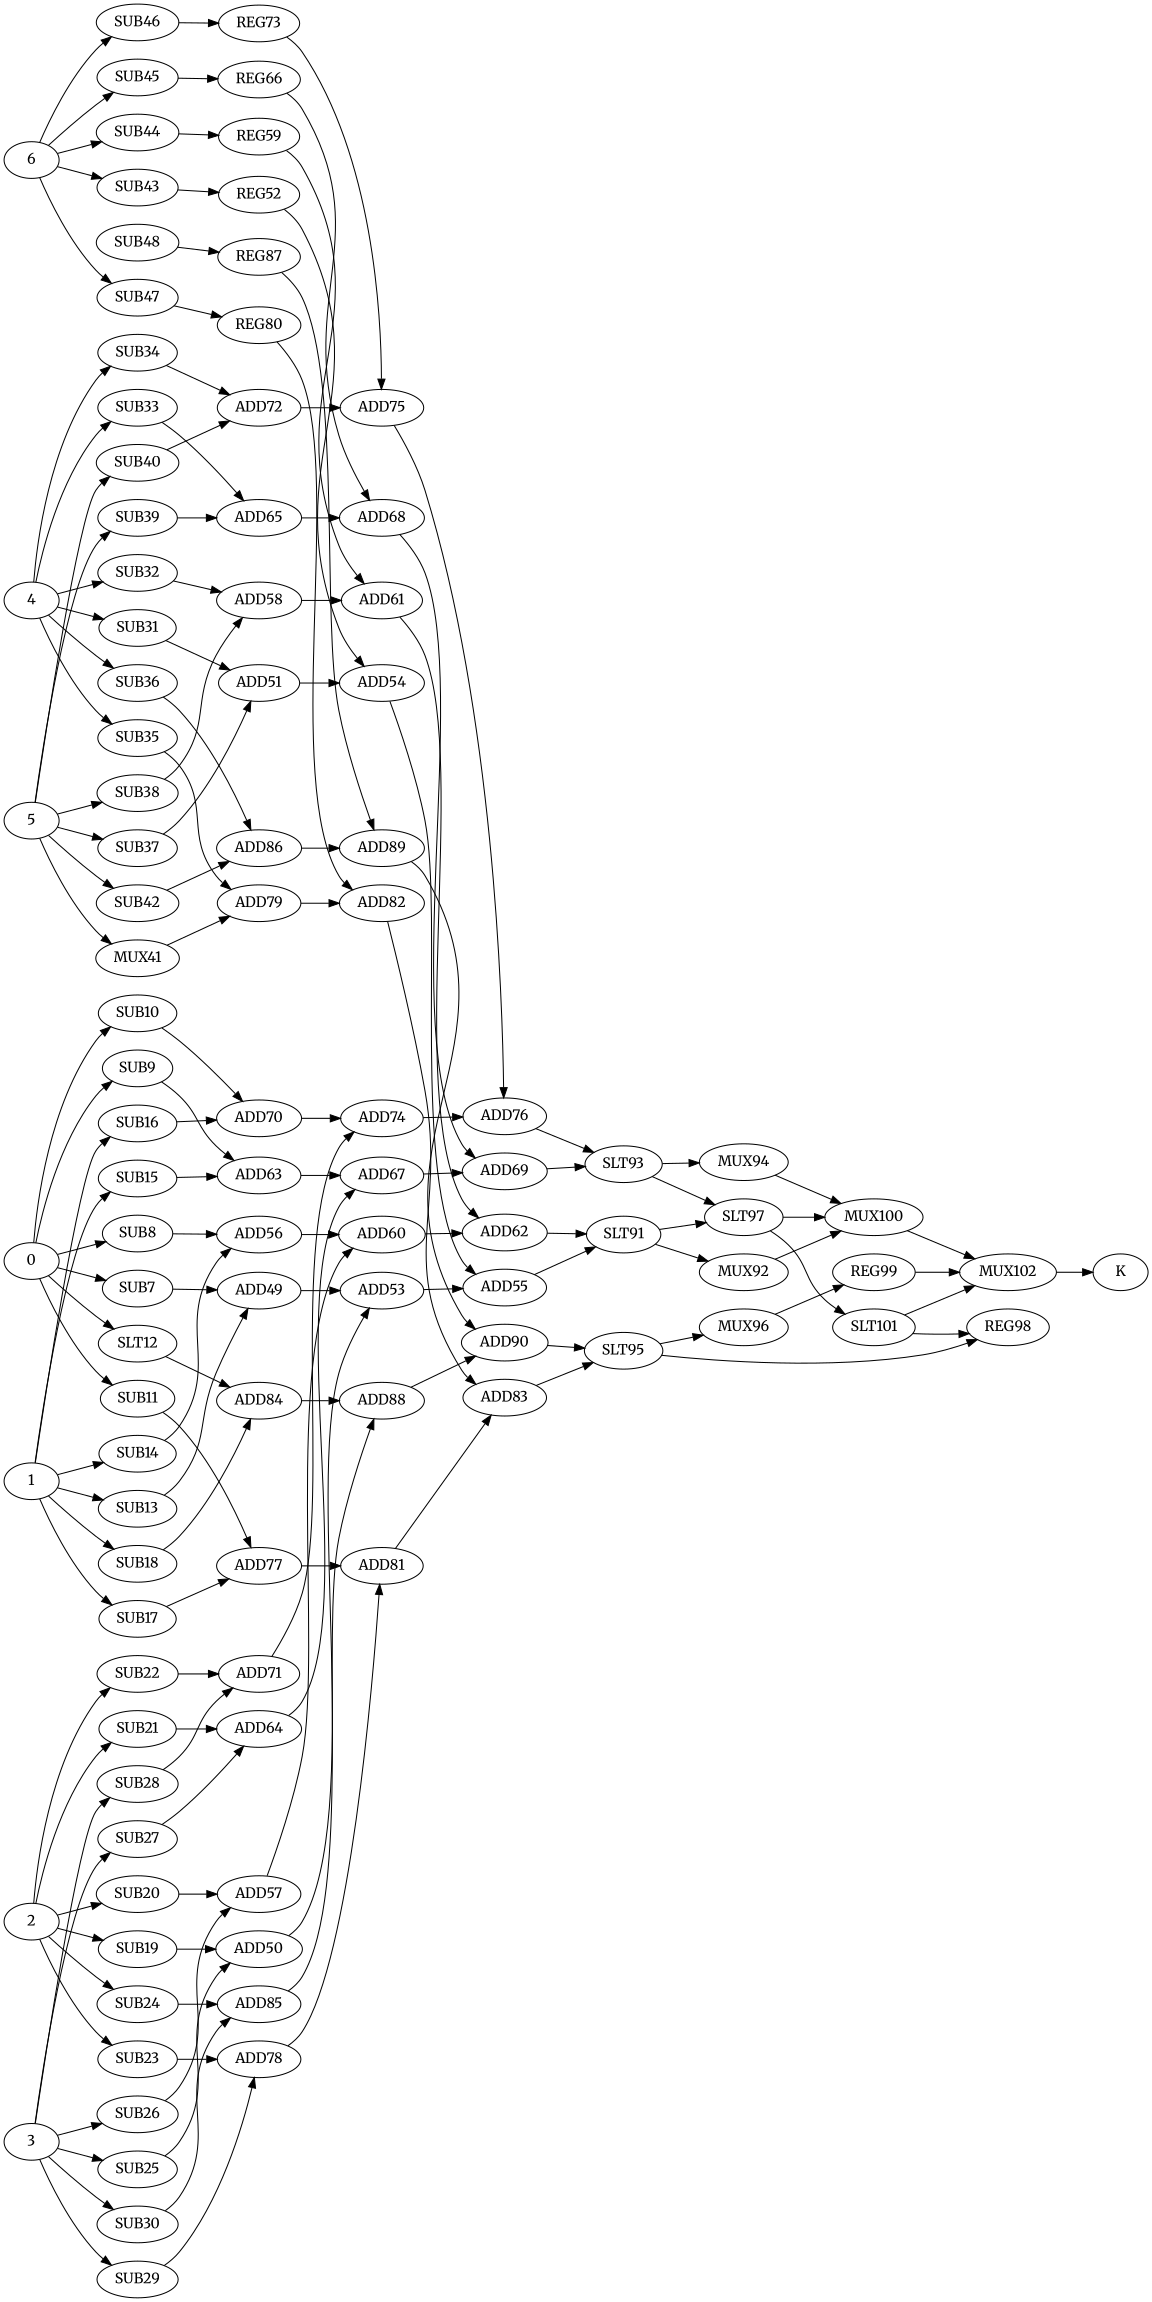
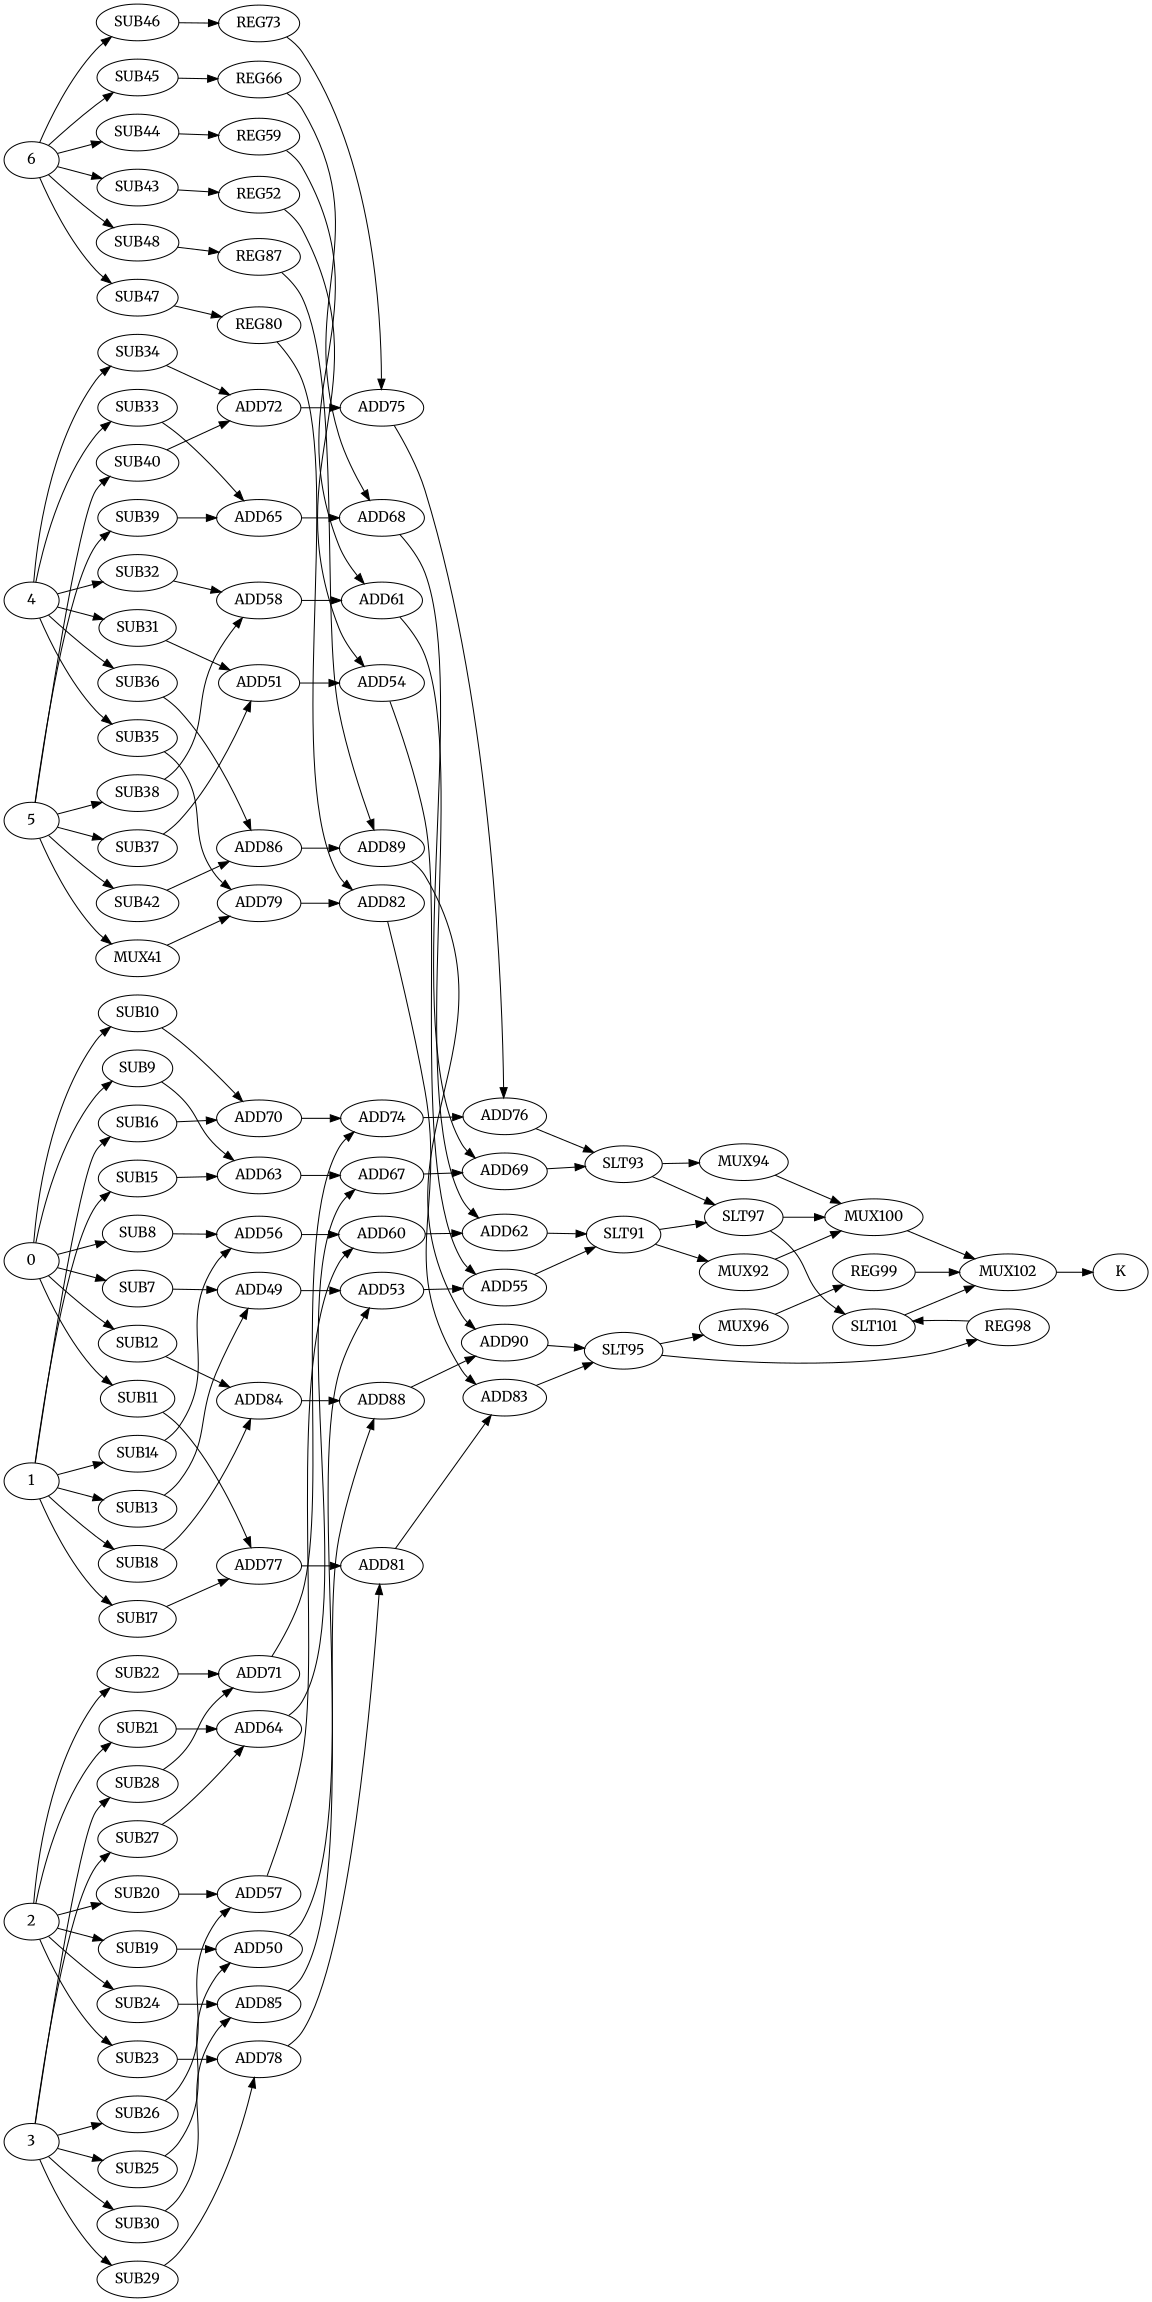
edge "6" -> "SUB48": added
edge "SLT101" -> "REG98": reversed
node "SLT12": label "SLT12" -> "SUB12"
